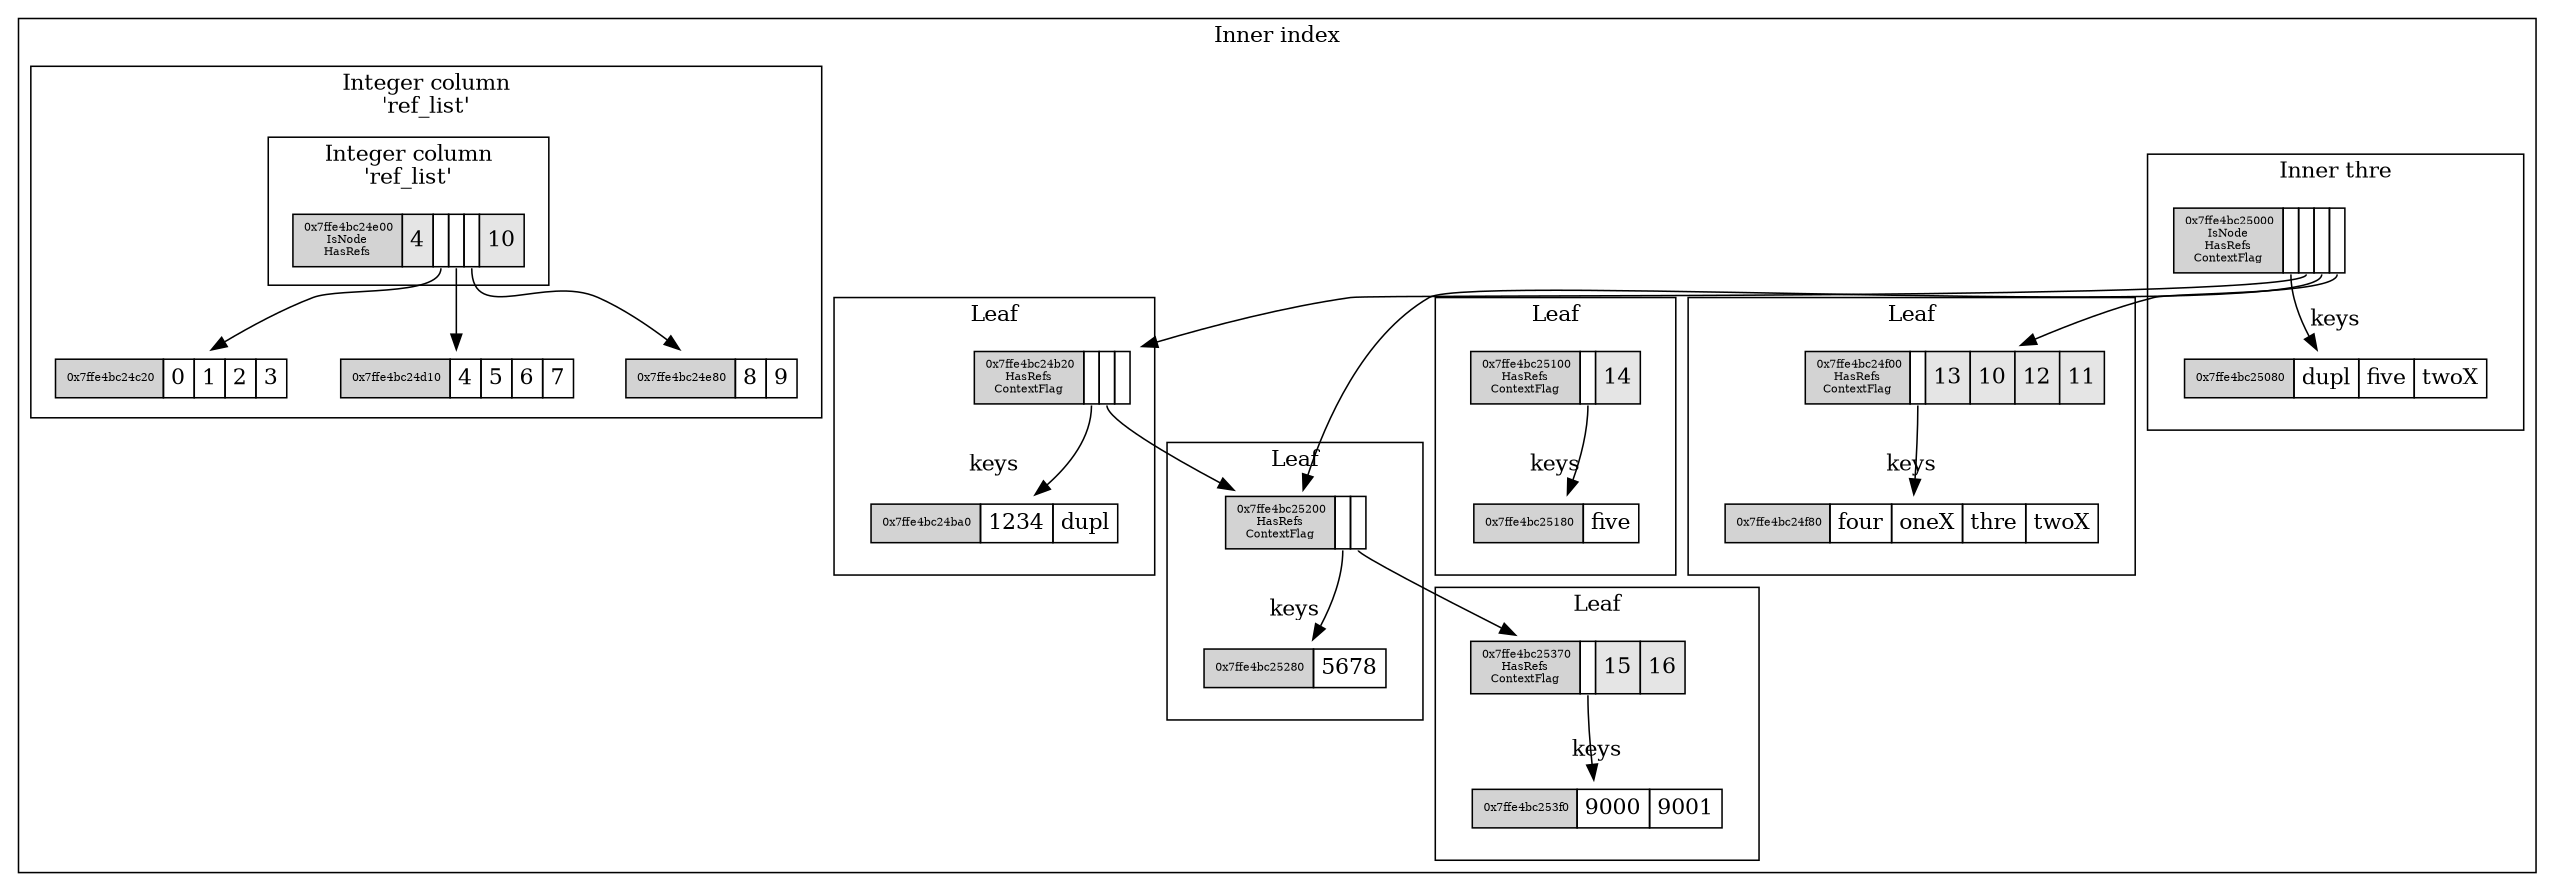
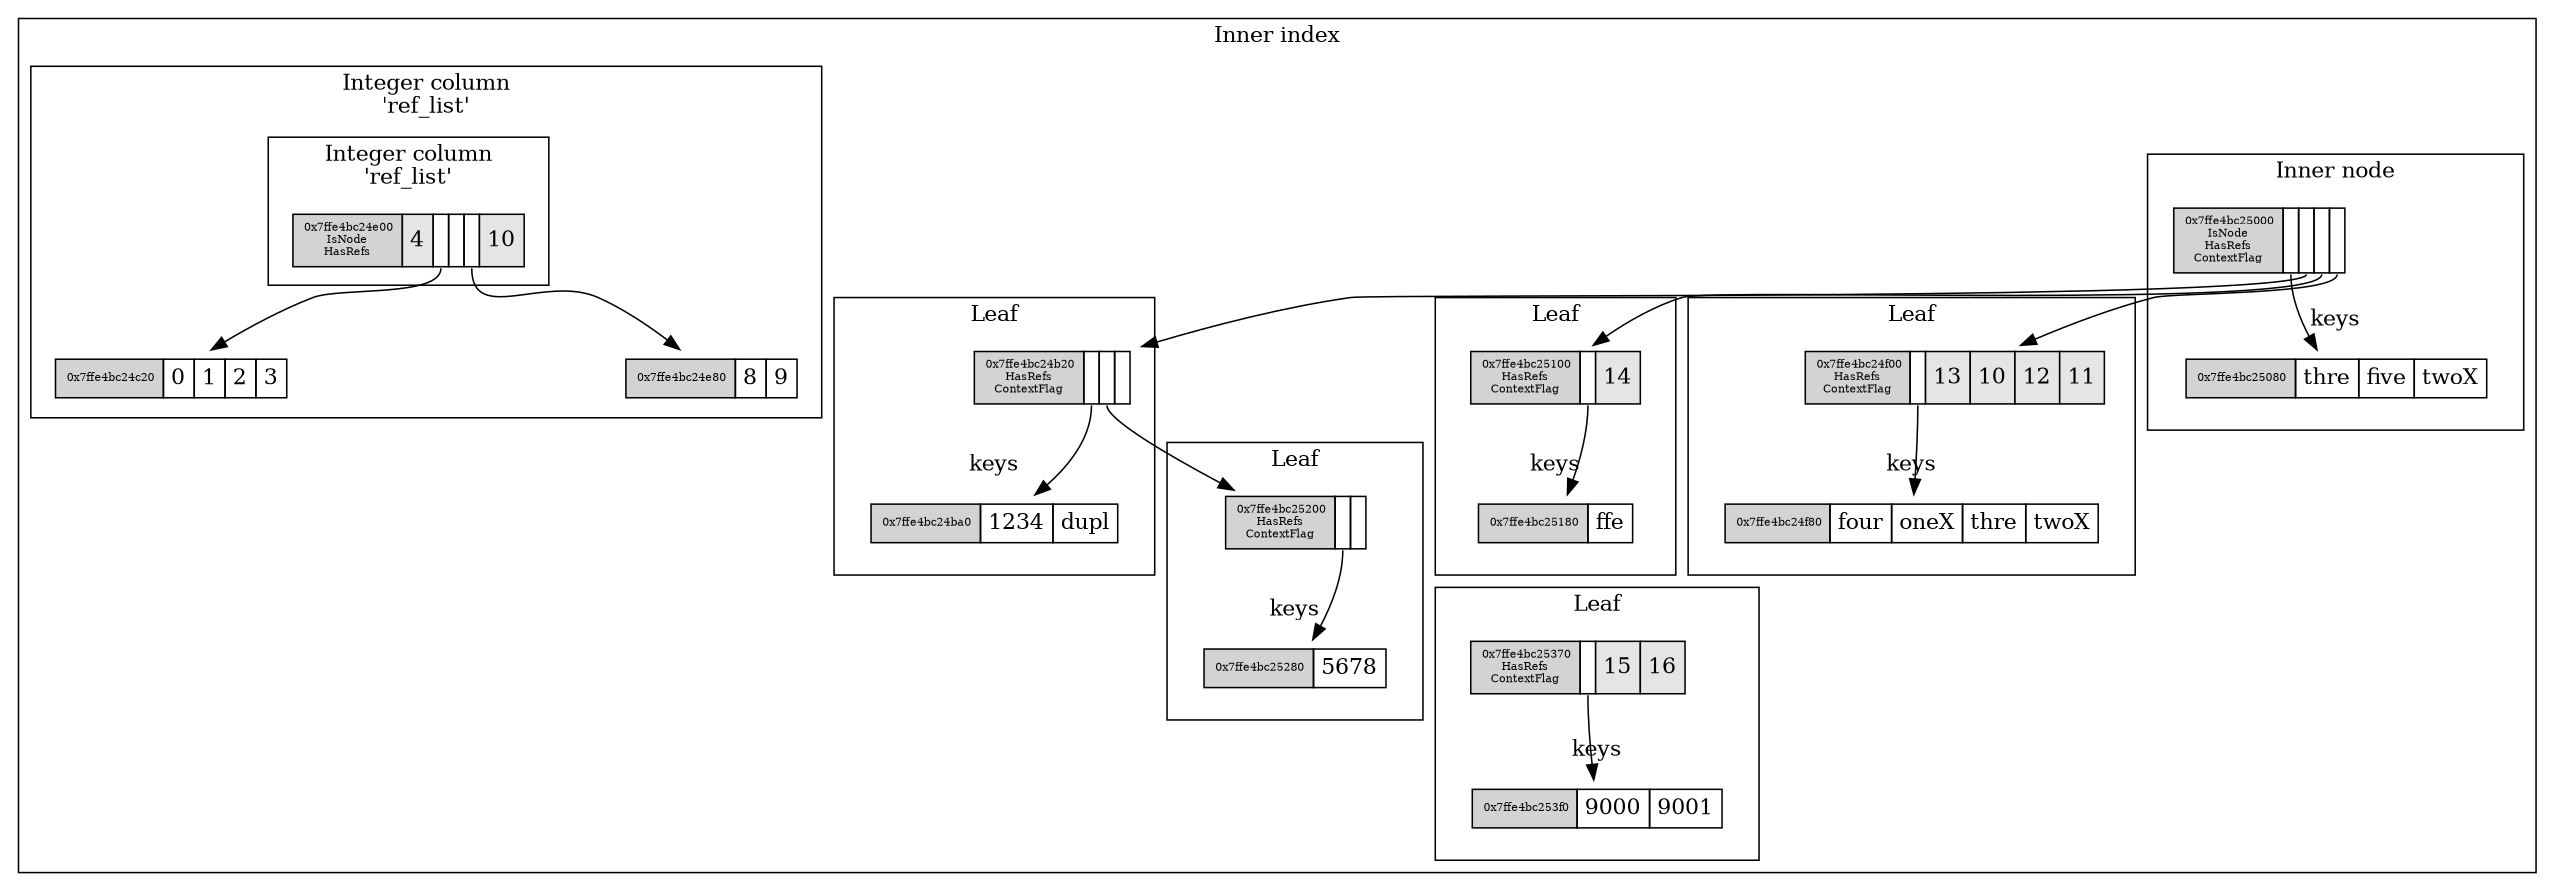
cluster "Inner thre": label "Inner thre" -> "Inner node"
edge "0x7ffe4bc25000" -> "0x7ffe4bc25200": now "0x7ffe4bc25000" -> "0x7ffe4bc25100"
node "0x7ffe4bc24d10": removed
node "0x7ffe4bc25080": text "dupl" -> "thre"
node "0x7ffe4bc25180": text "five" -> "ffe"
edge "0x7ffe4bc25200" -> "0x7ffe4bc25370": removed
